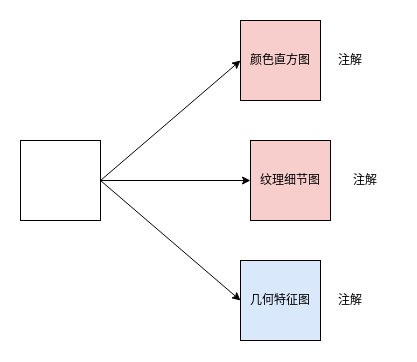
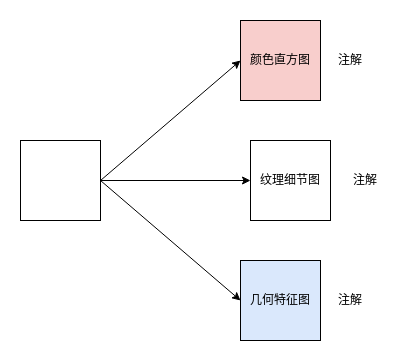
node "纹理细节图": fillcolor #f8cecc -> #ffffff
